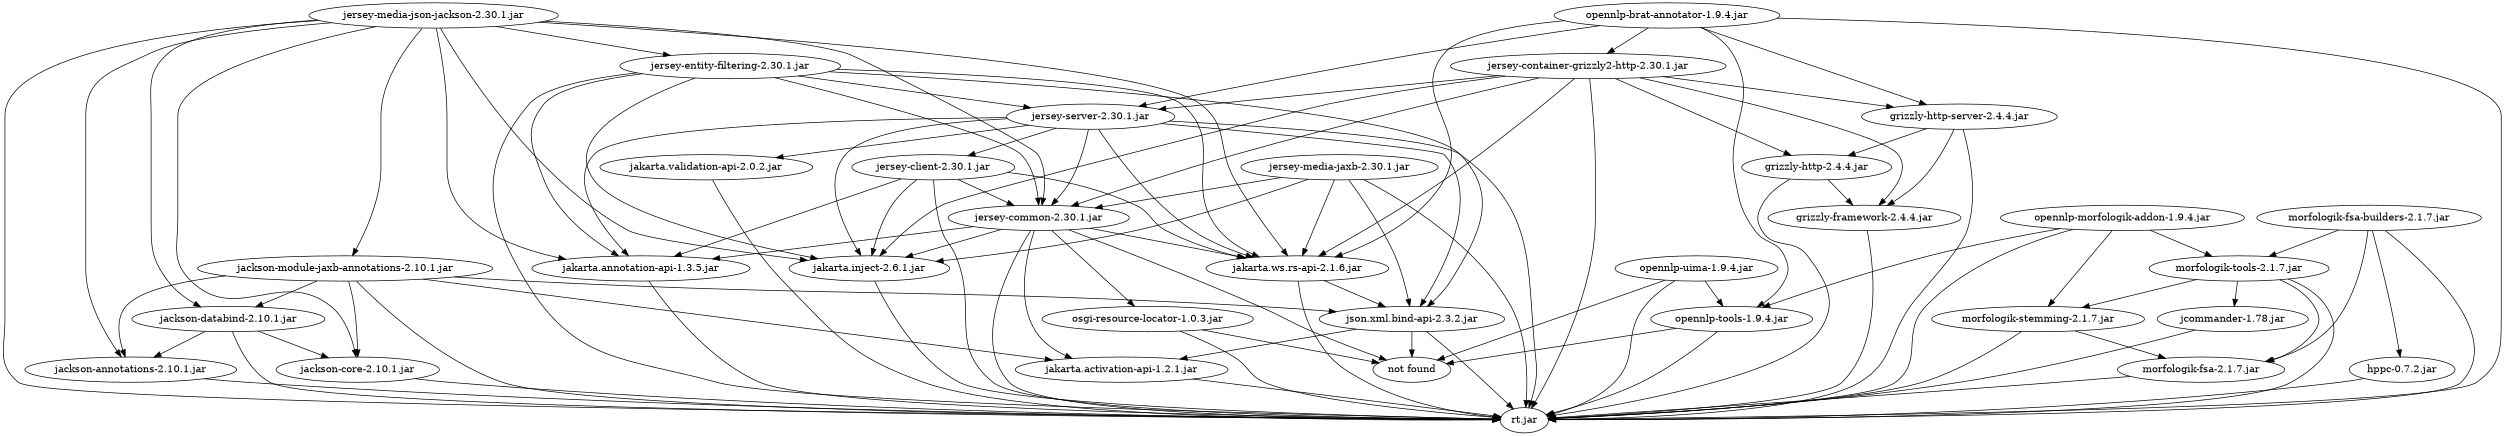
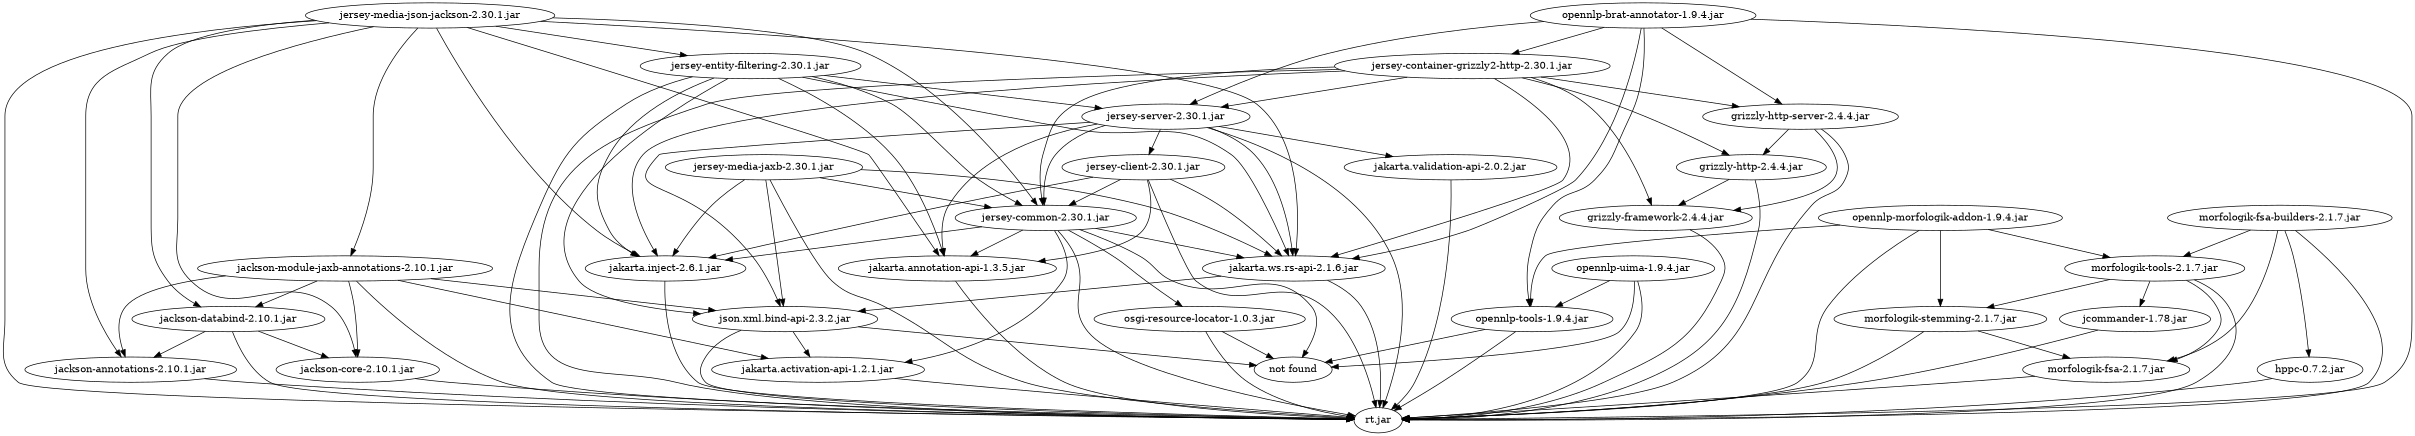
edge "jersey-server-2.30.1.jar" -> "jakarta.inject-2.6.1.jar": removed
